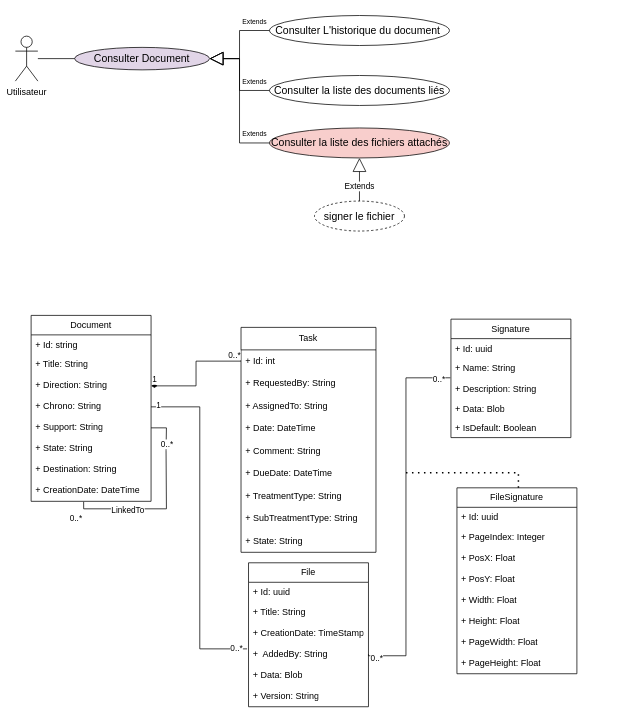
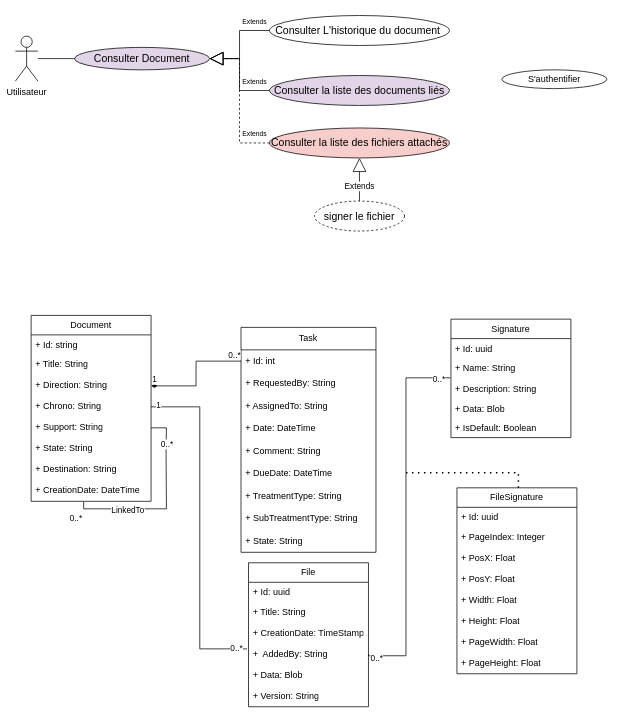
node "S'authentifier": added
node "Consulter la liste des documents liés": fillcolor #ffffff -> #e1d5e7
edge "Consulter la liste des fichiers attachés" -> "Consulter Document": style solid -> dashed
